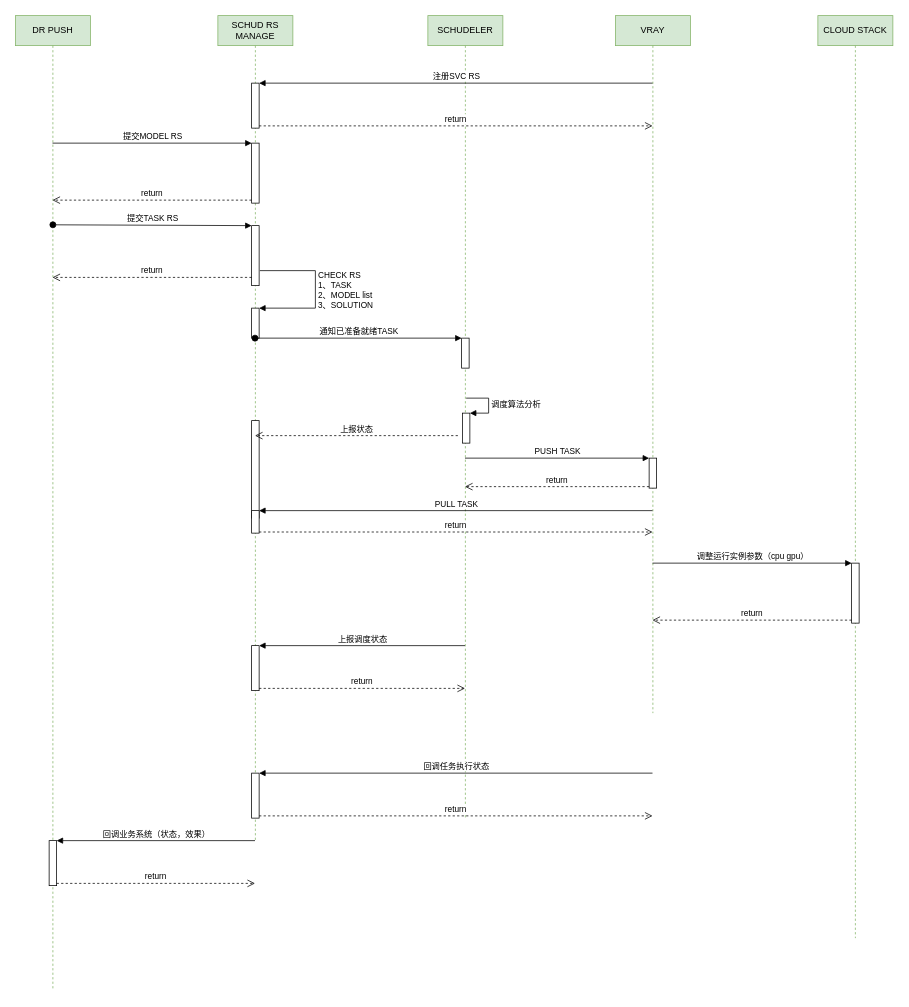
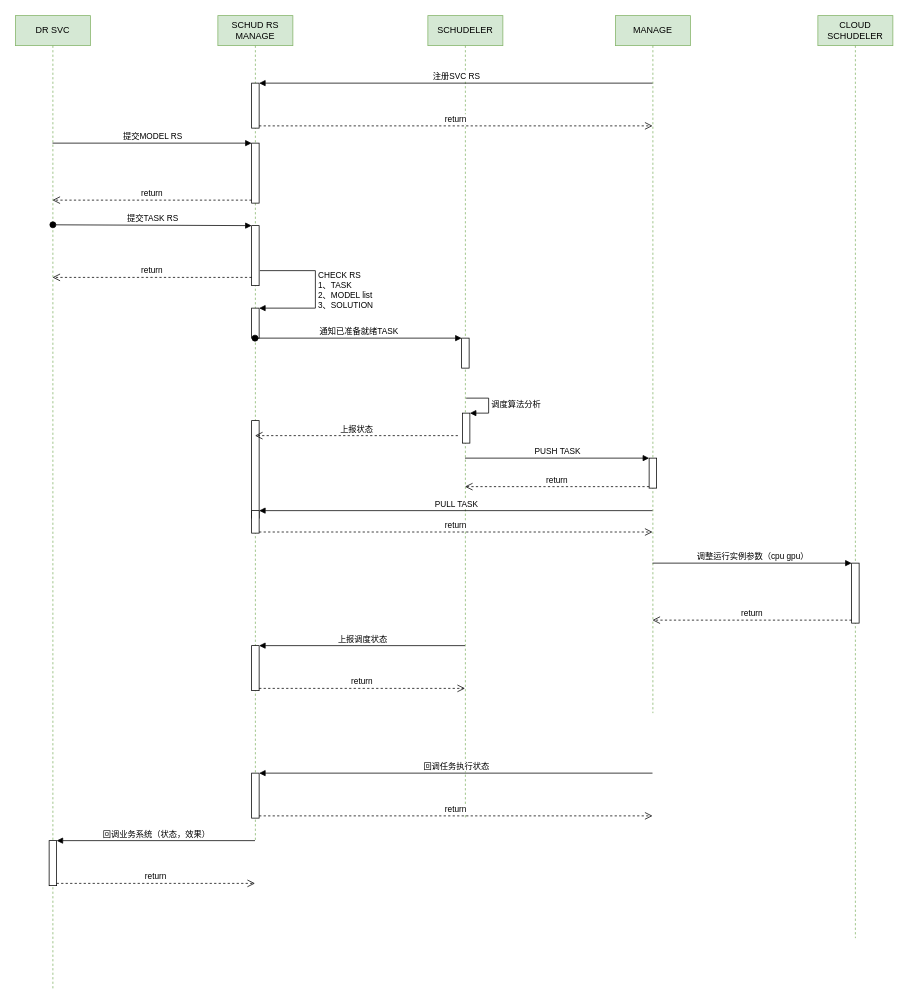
node "DR PUSH": label "DR PUSH" -> "DR SVC"
node "VRAY": label "VRAY" -> "MANAGE"
node "CLOUD STACK": label "CLOUD STACK" -> "CLOUD SCHUDELER"
